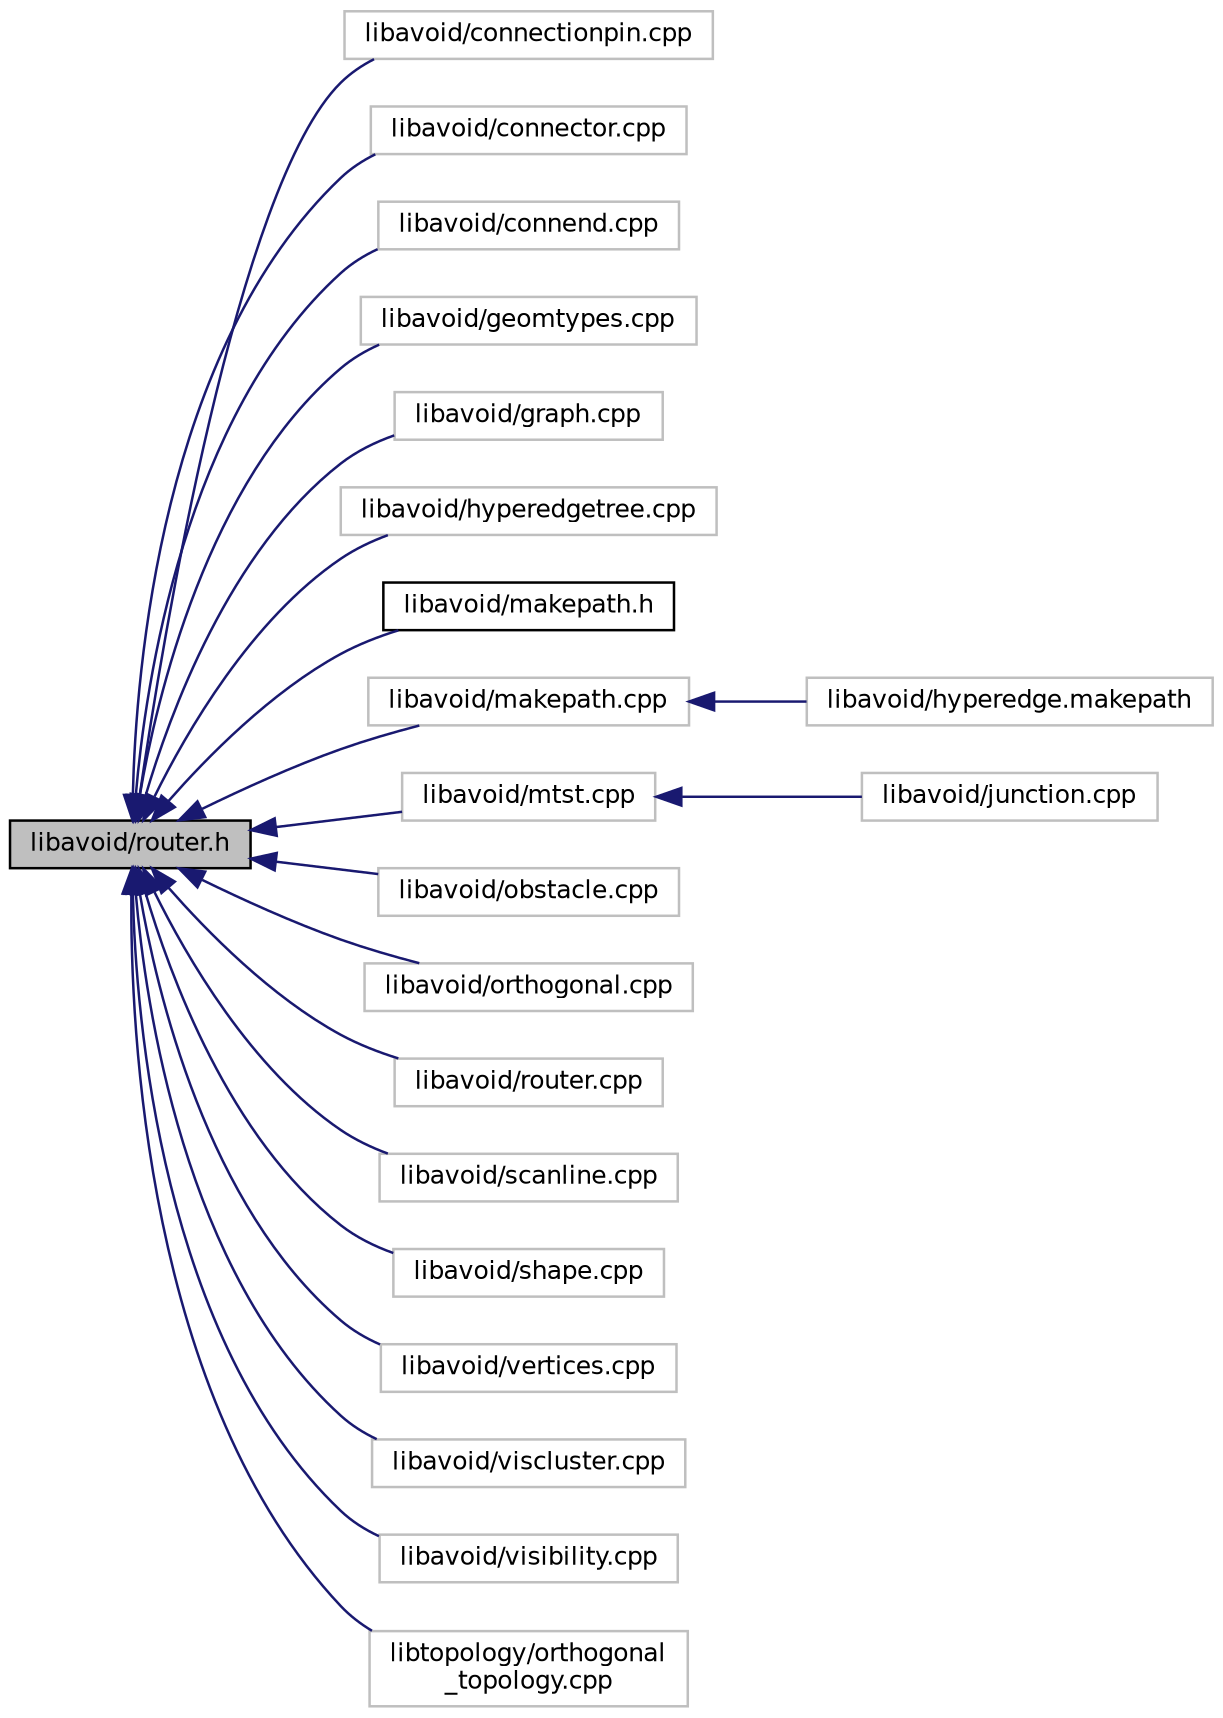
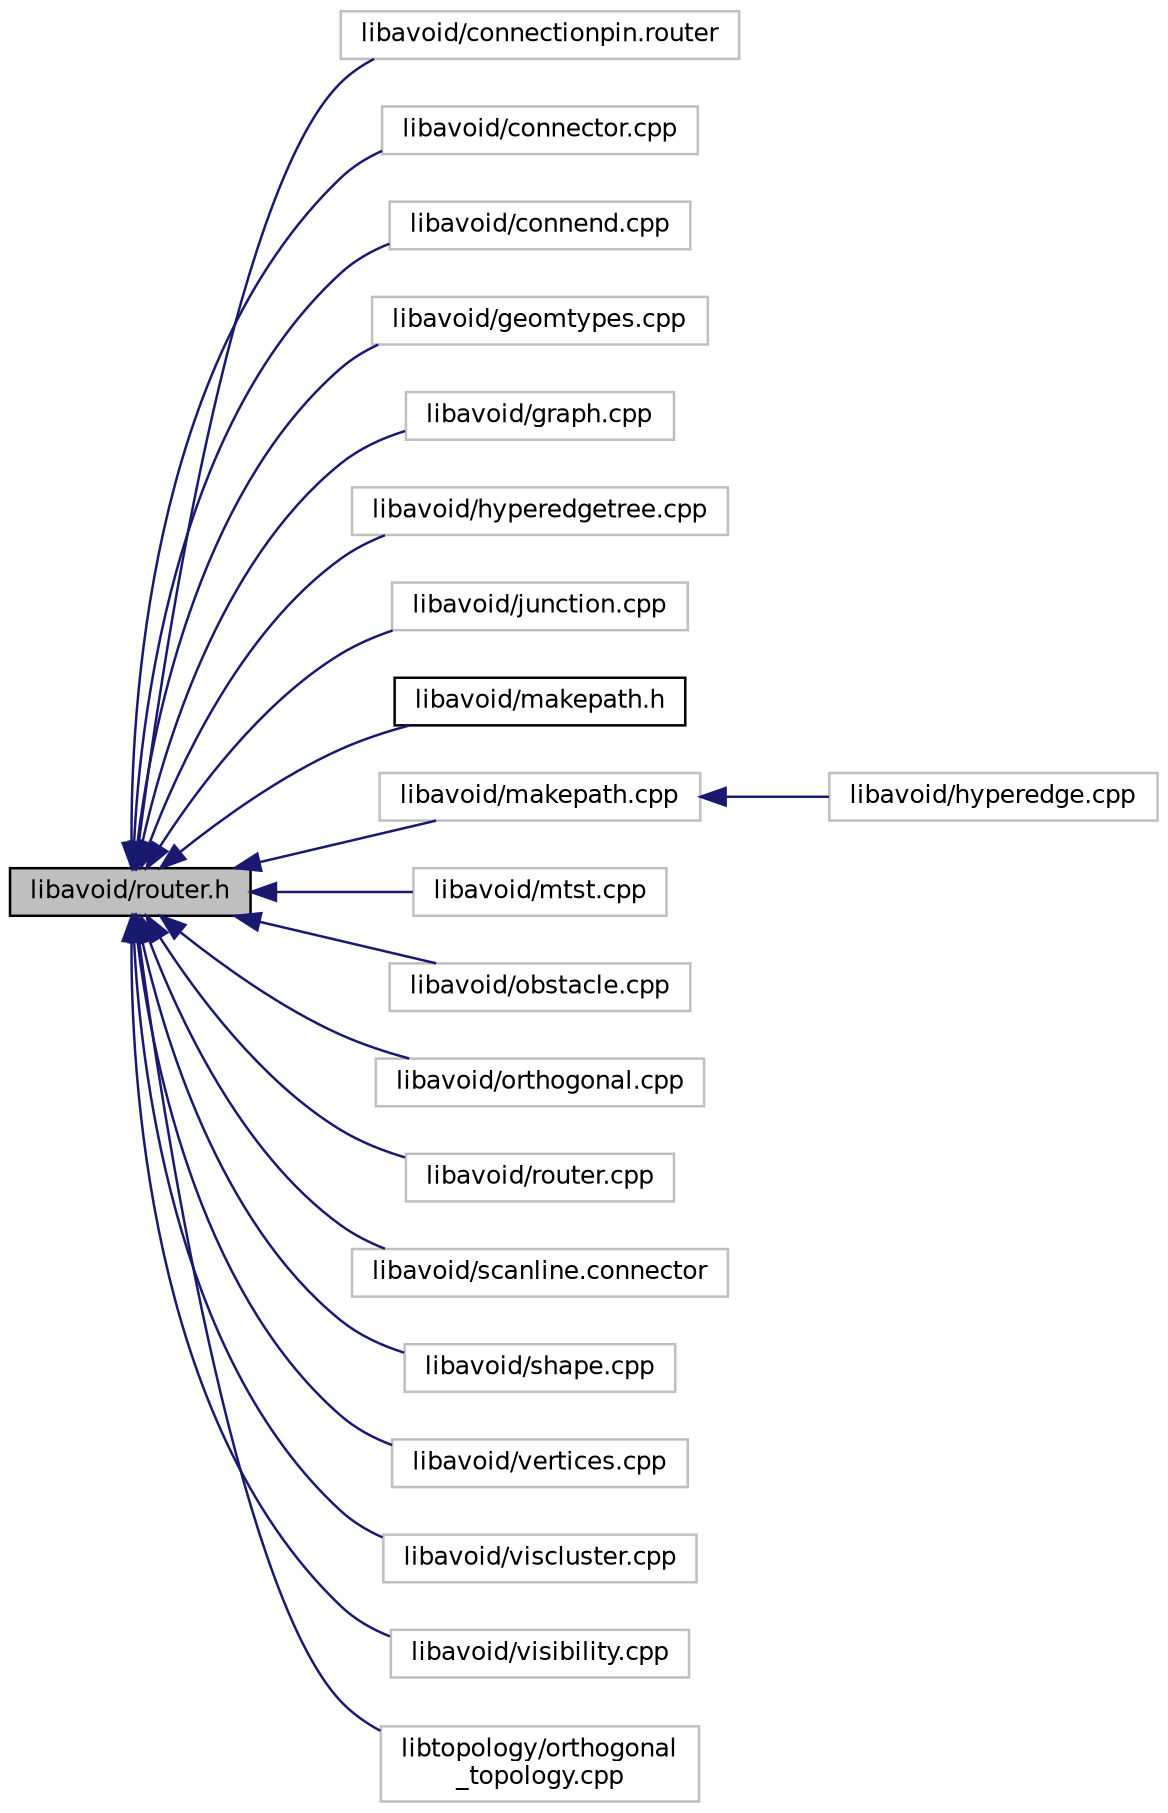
node "libavoid/connectionpin.cpp": label "libavoid/connectionpin.cpp" -> "libavoid/connectionpin.router"
node "libavoid/hyperedge.makepath": label "libavoid/hyperedge.makepath" -> "libavoid/hyperedge.cpp"
edge "libavoid/junction.cpp" -> "libavoid/mtst.cpp": now "libavoid/junction.cpp" -> "libavoid/router.h"
node "libavoid/scanline.cpp": label "libavoid/scanline.cpp" -> "libavoid/scanline.connector"
